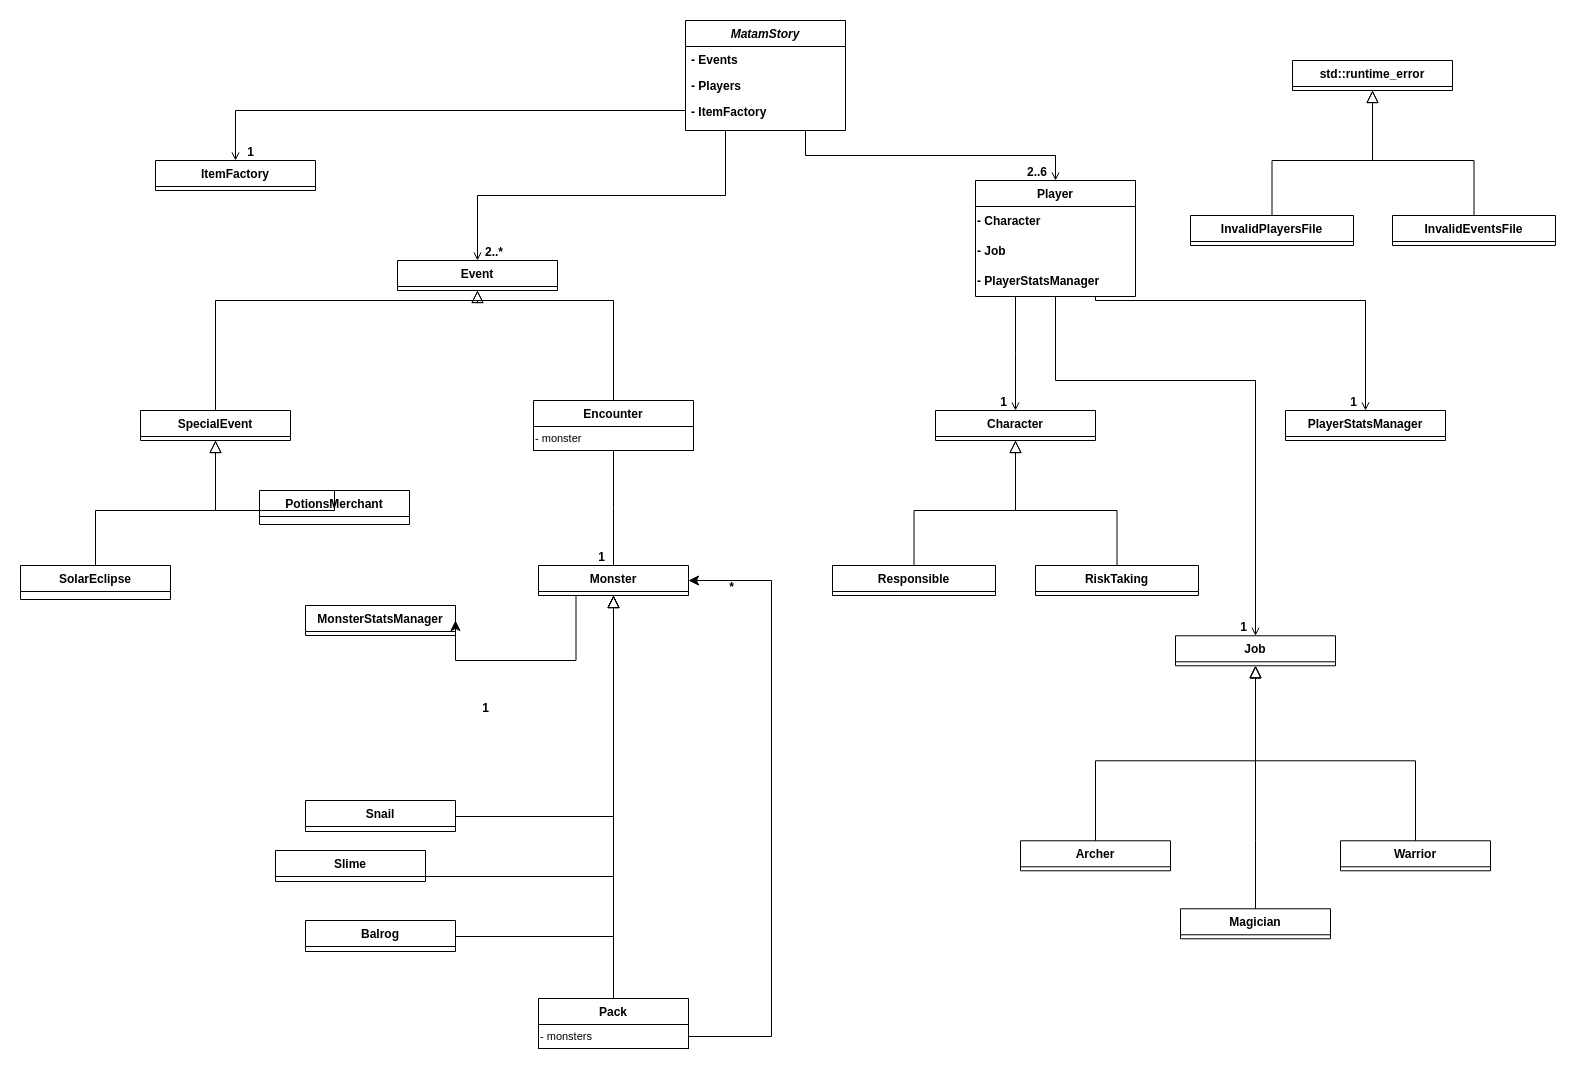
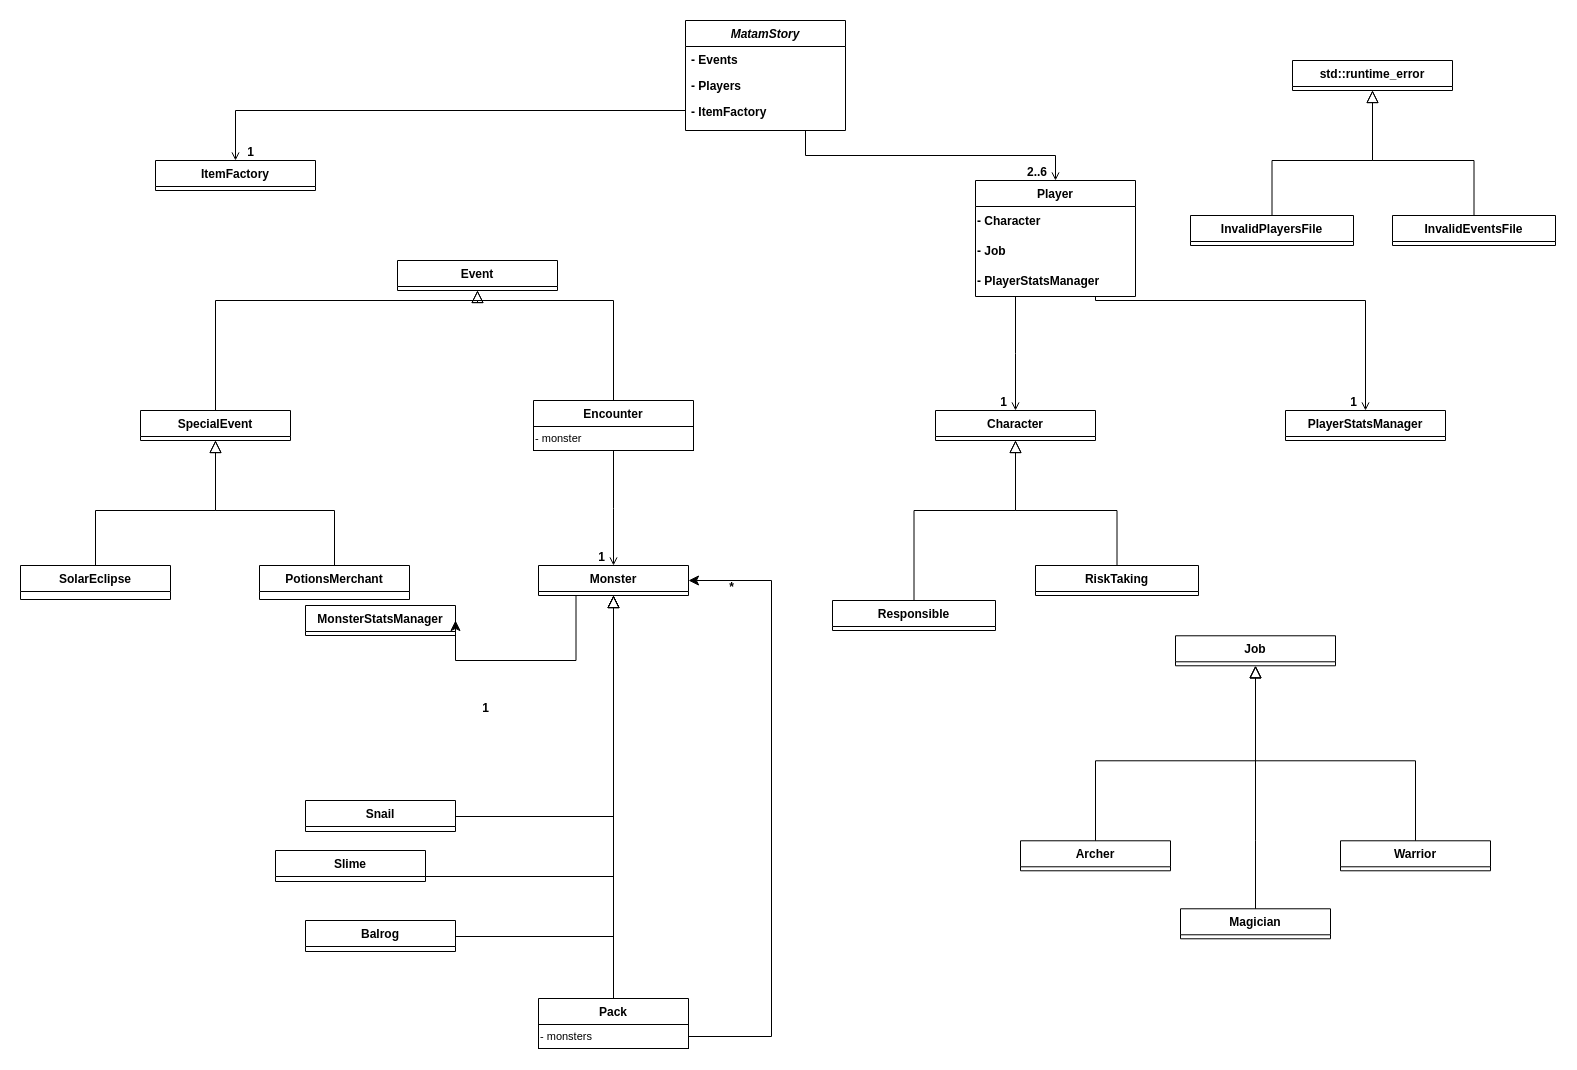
edge "MatamStory" -> "Event": removed, label "2..*"
edge "Player" -> "Job": removed, label "1"
node "PotionsMerchant": moved (335, 508) -> (335, 583)
edge "- monster" -- "Monster": arrowhead none -> open
node "Responsible": moved (914, 581) -> (914, 616)
